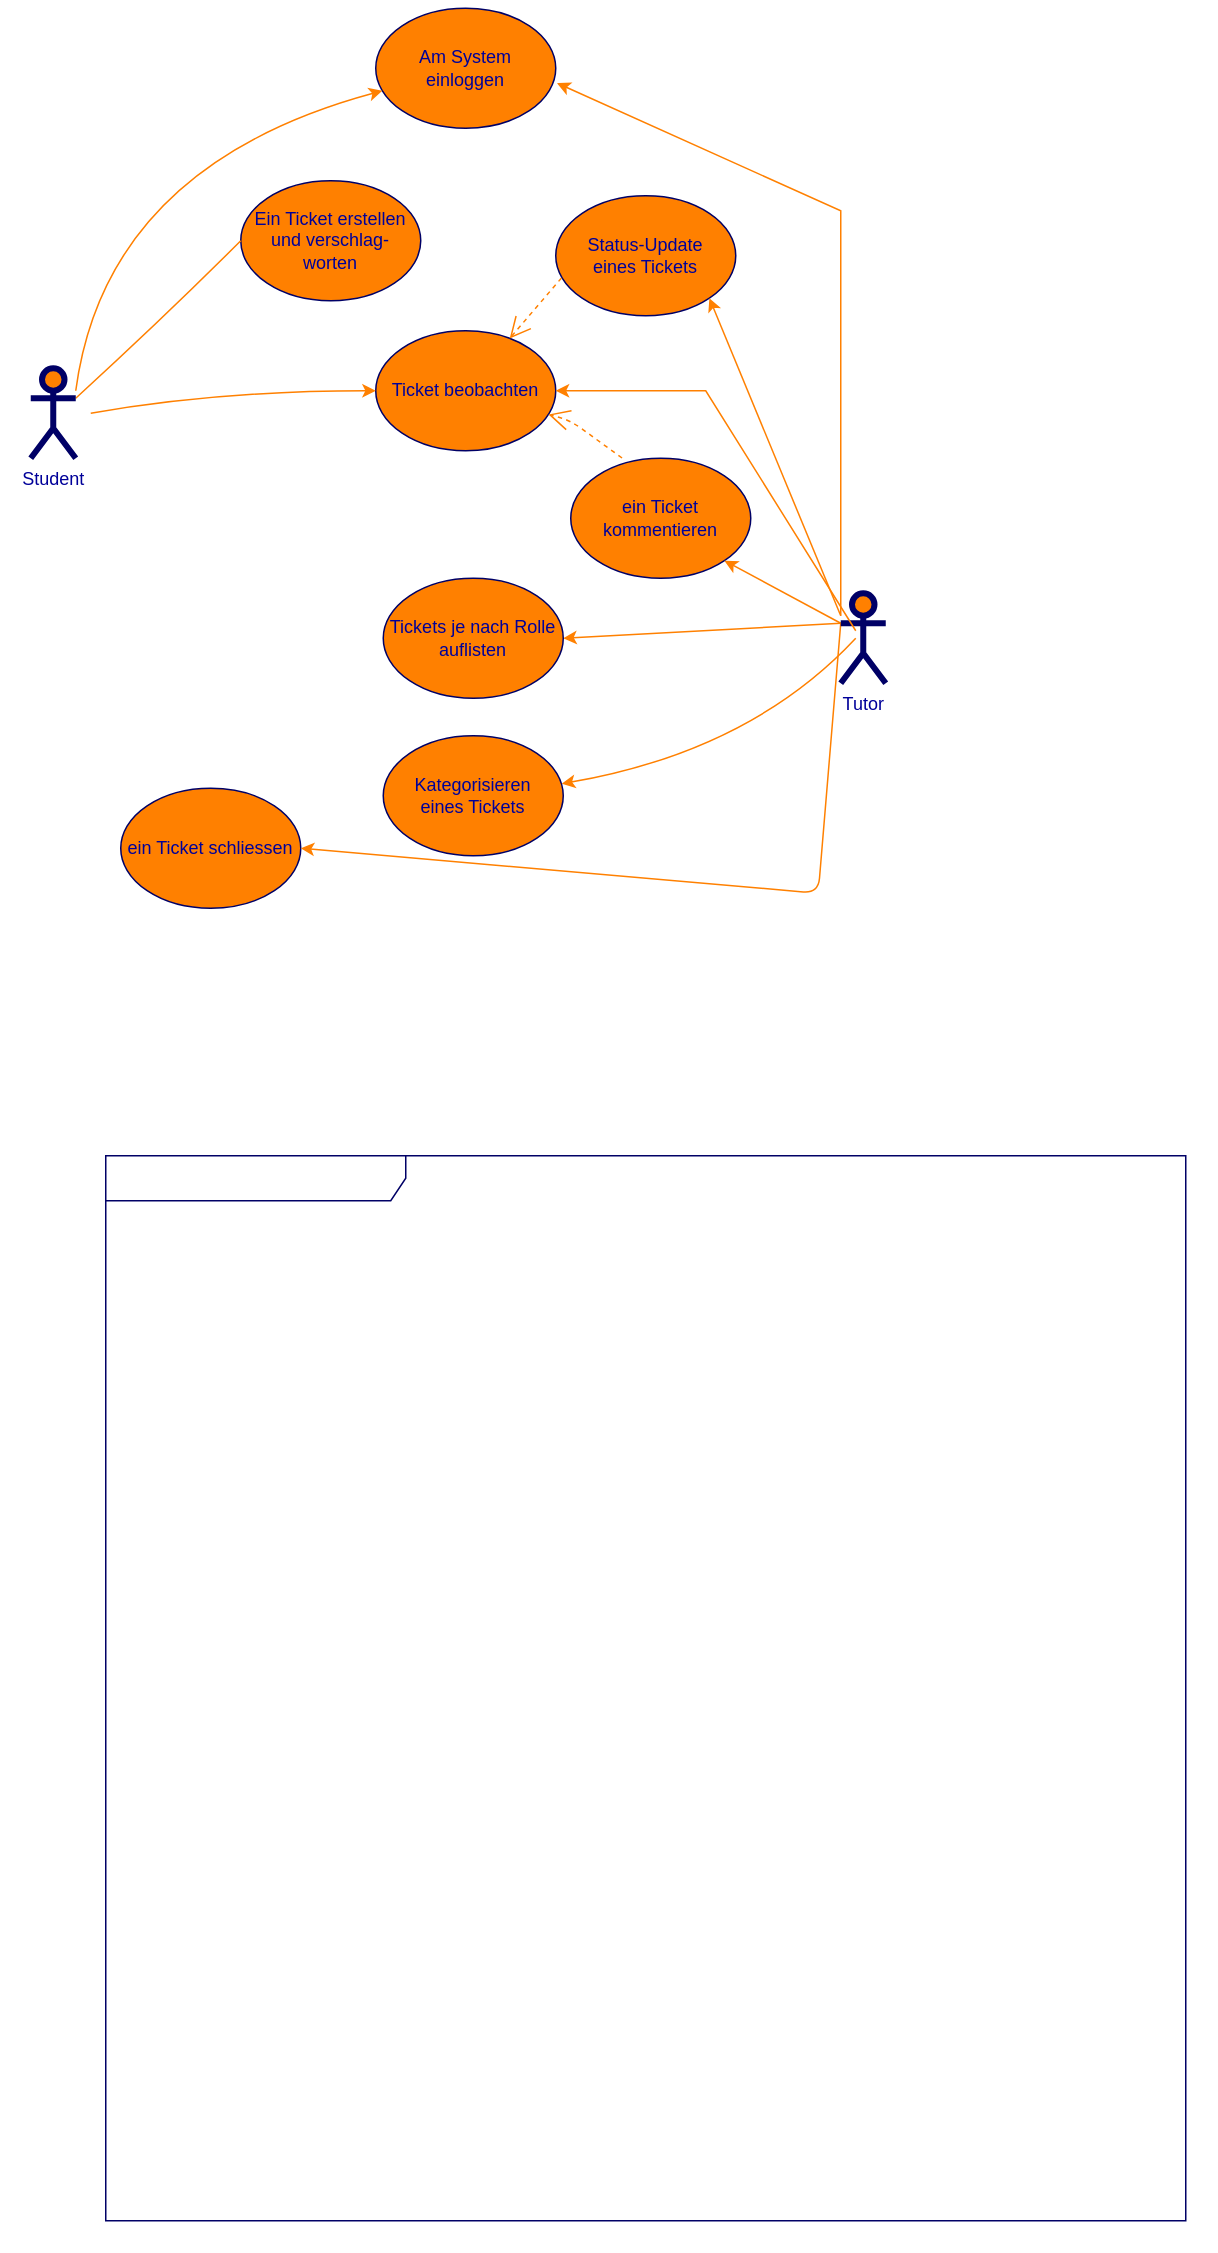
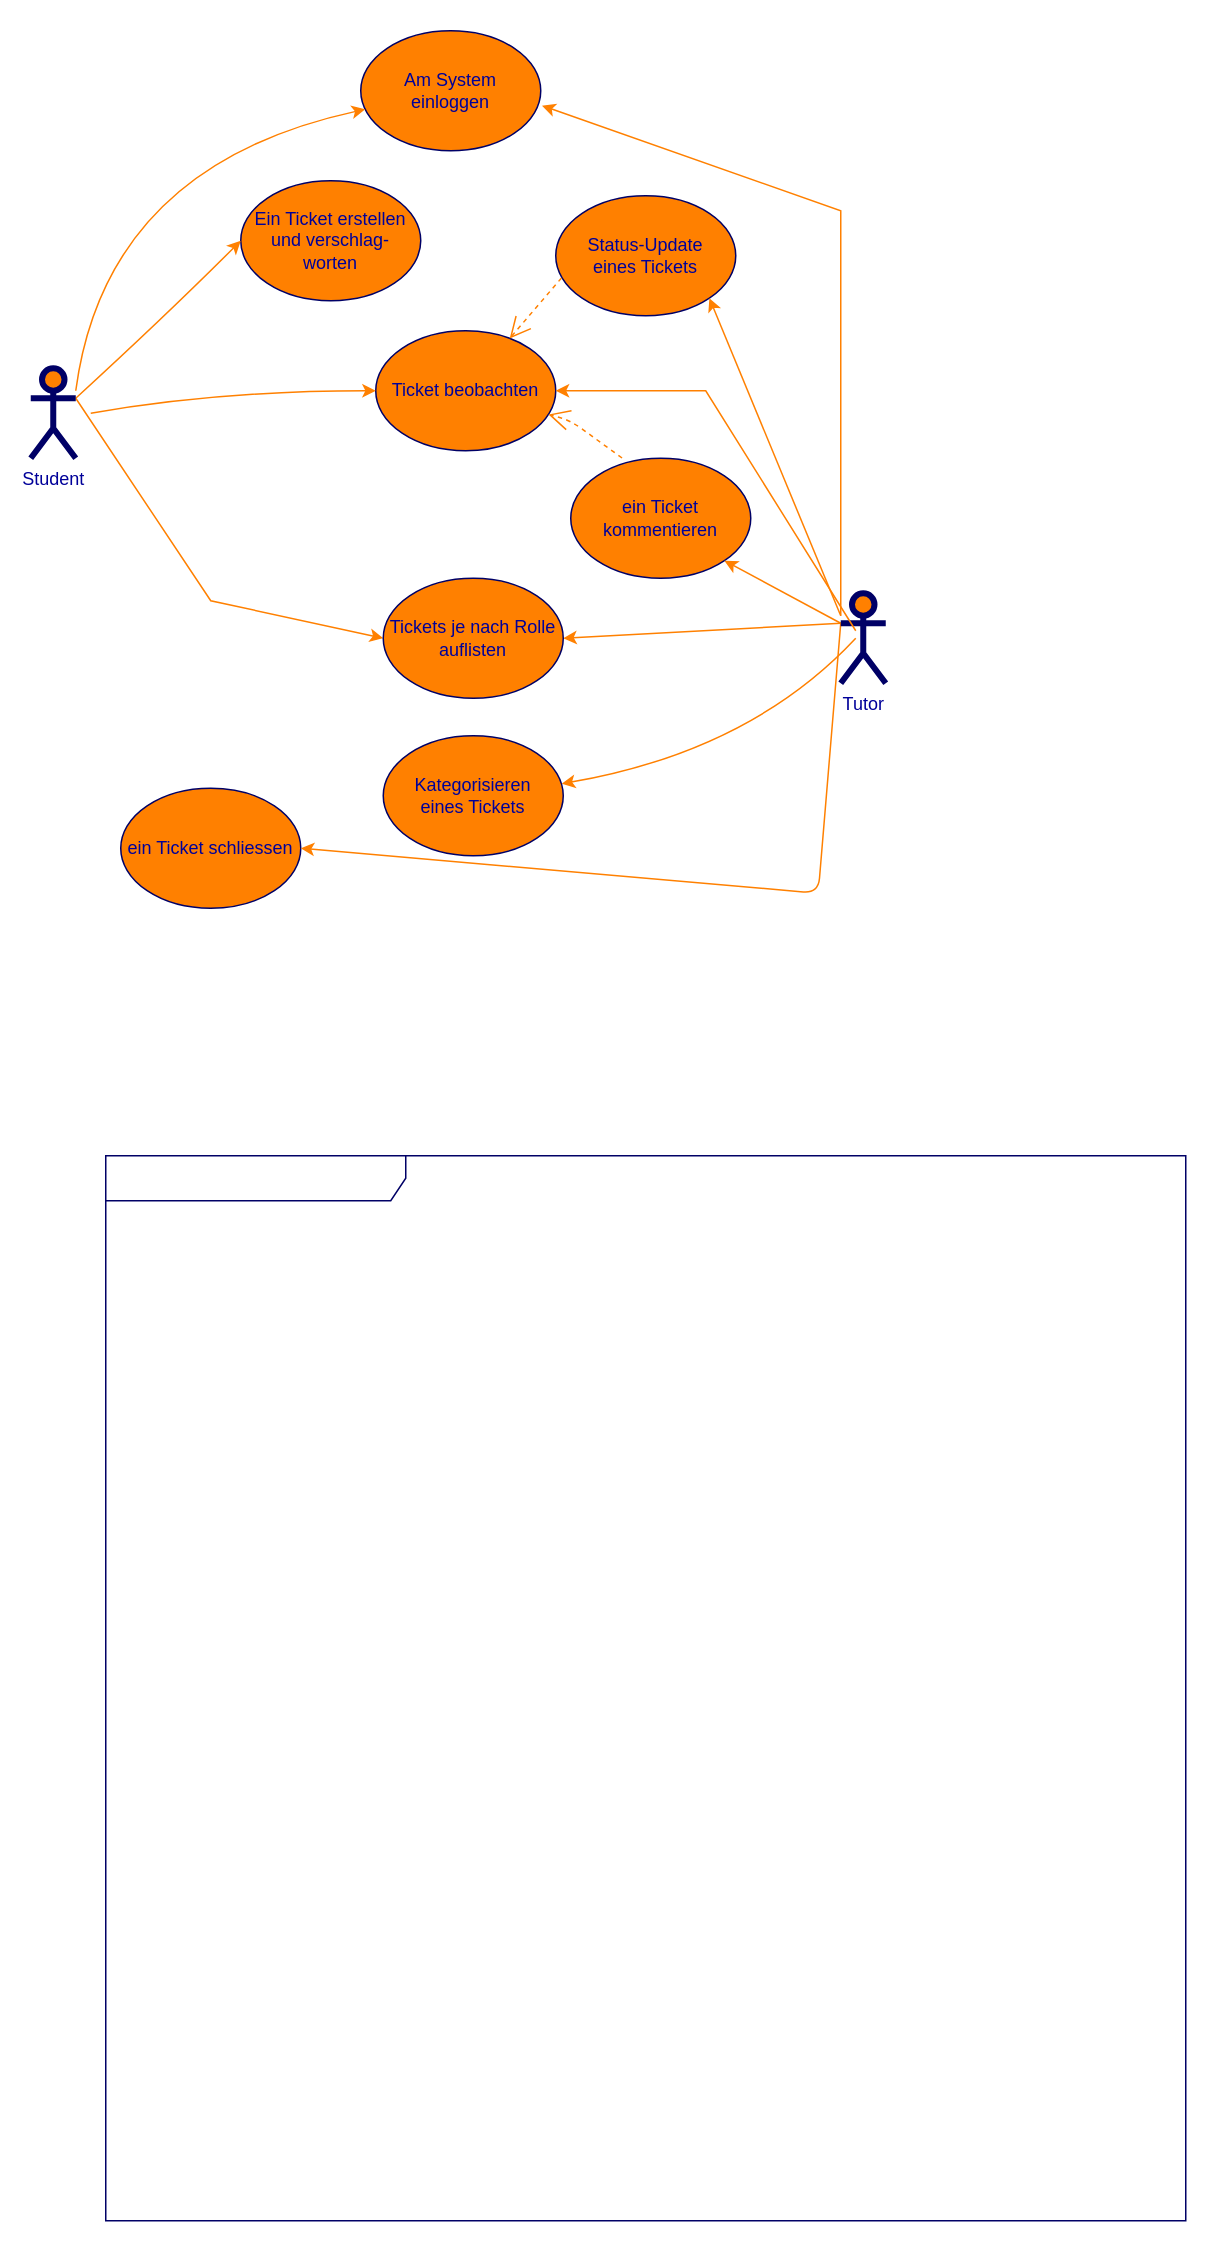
node "Am System einloggen": moved (466, 68) -> (451, 91)
edge "Ein Ticket erstellen und verschlag- worten" -- "Student": arrowhead none -> classic
edge "Student" -> "Tickets je nach Rolle auflisten": added
